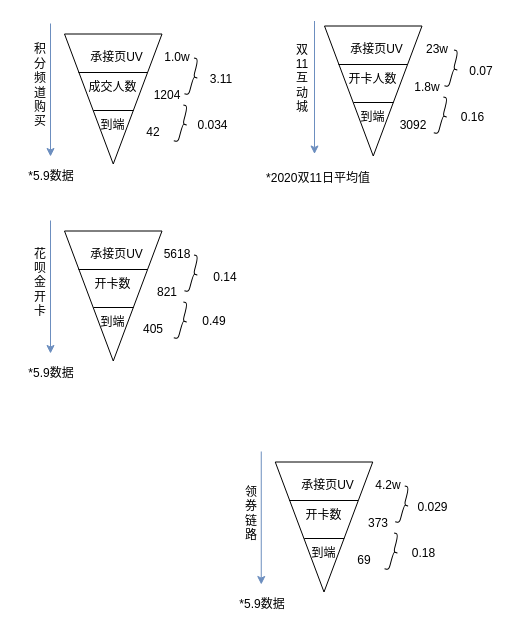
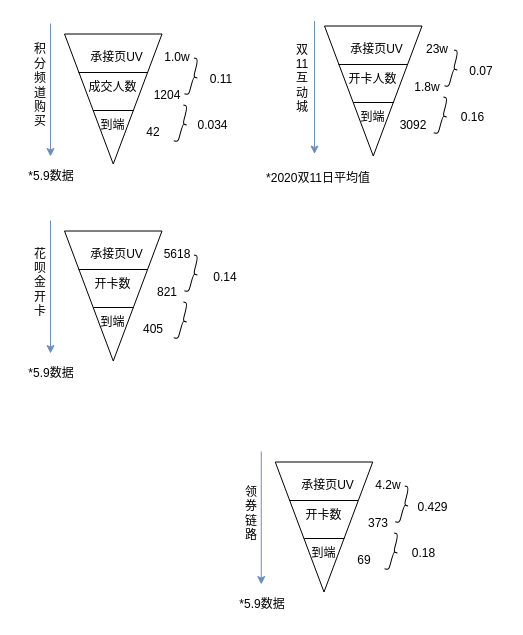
node "3.11": label "3.11" -> "0.11"
node "0.49": removed
node "0.029": label "0.029" -> "0.429"
